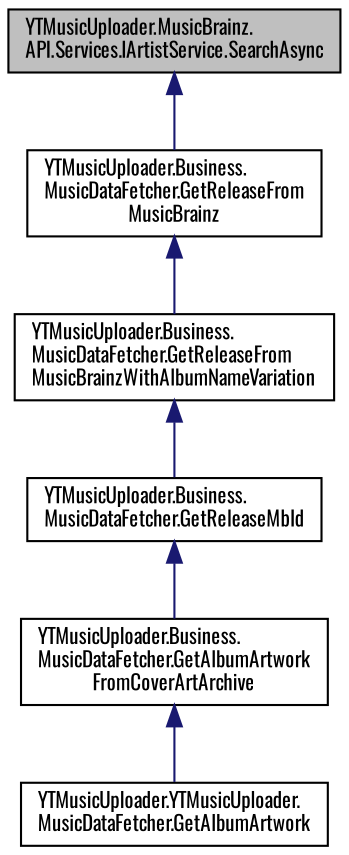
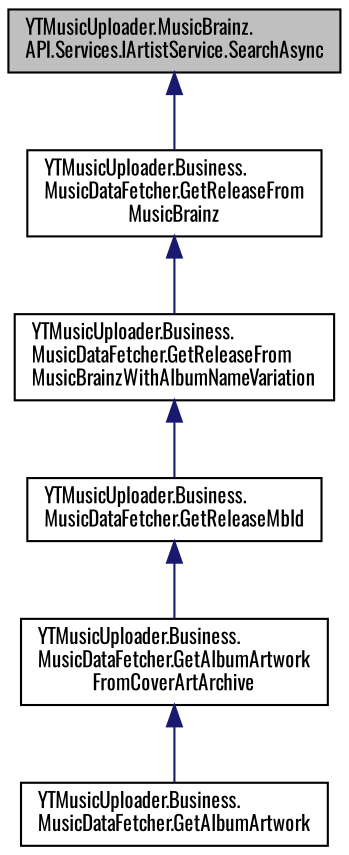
node "YTMusicUploader.YTMusicUploader. MusicDataFetcher.GetAlbumArtwork": label "YTMusicUploader.YTMusicUploader. MusicDataFetcher.GetAlbumArtwork" -> "YTMusicUploader.Business. MusicDataFetcher.GetAlbumArtwork"
